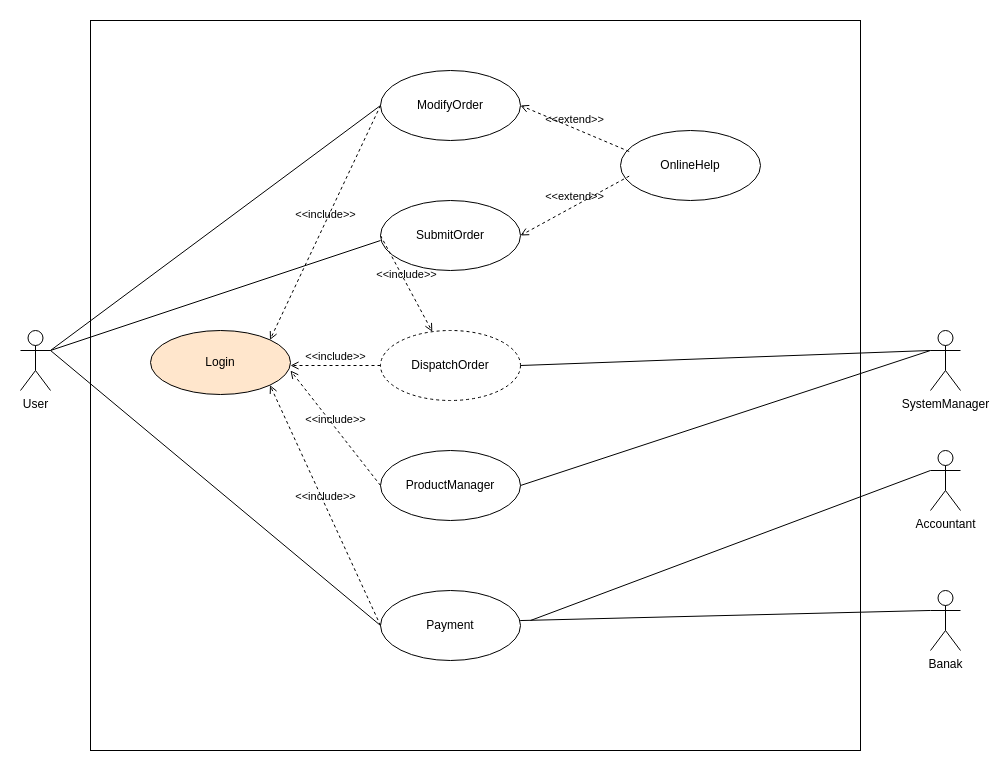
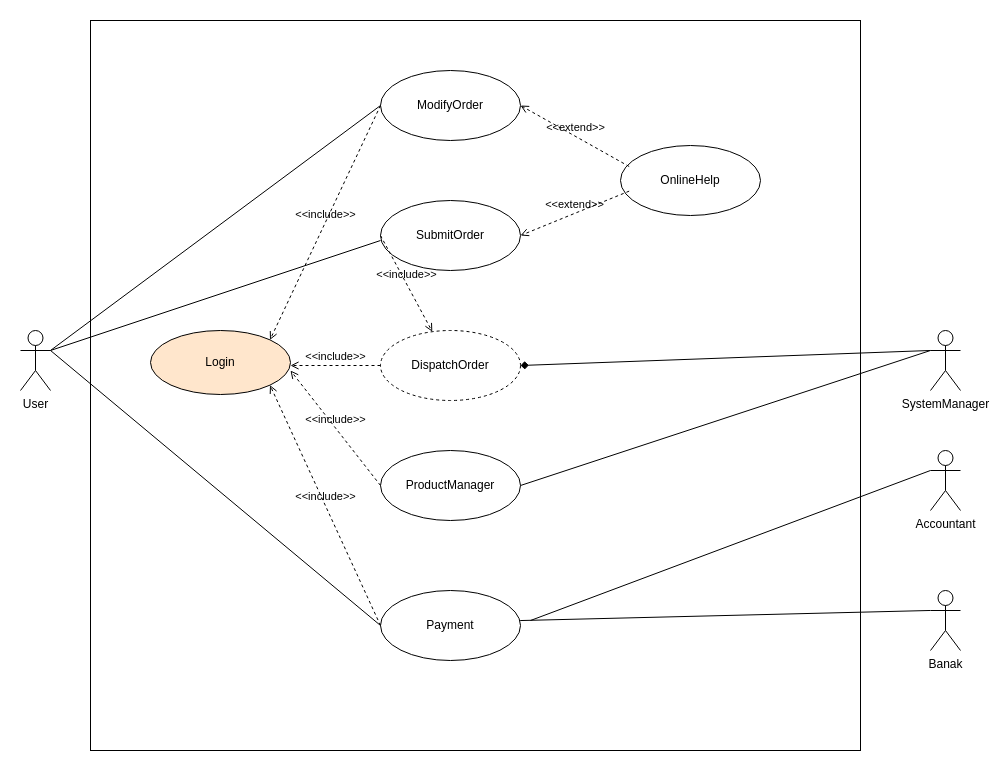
node "OnlineHelp": moved (691, 166) -> (691, 181)
edge "SystemManager" -- "DispatchOrder": arrowhead none -> diamond
